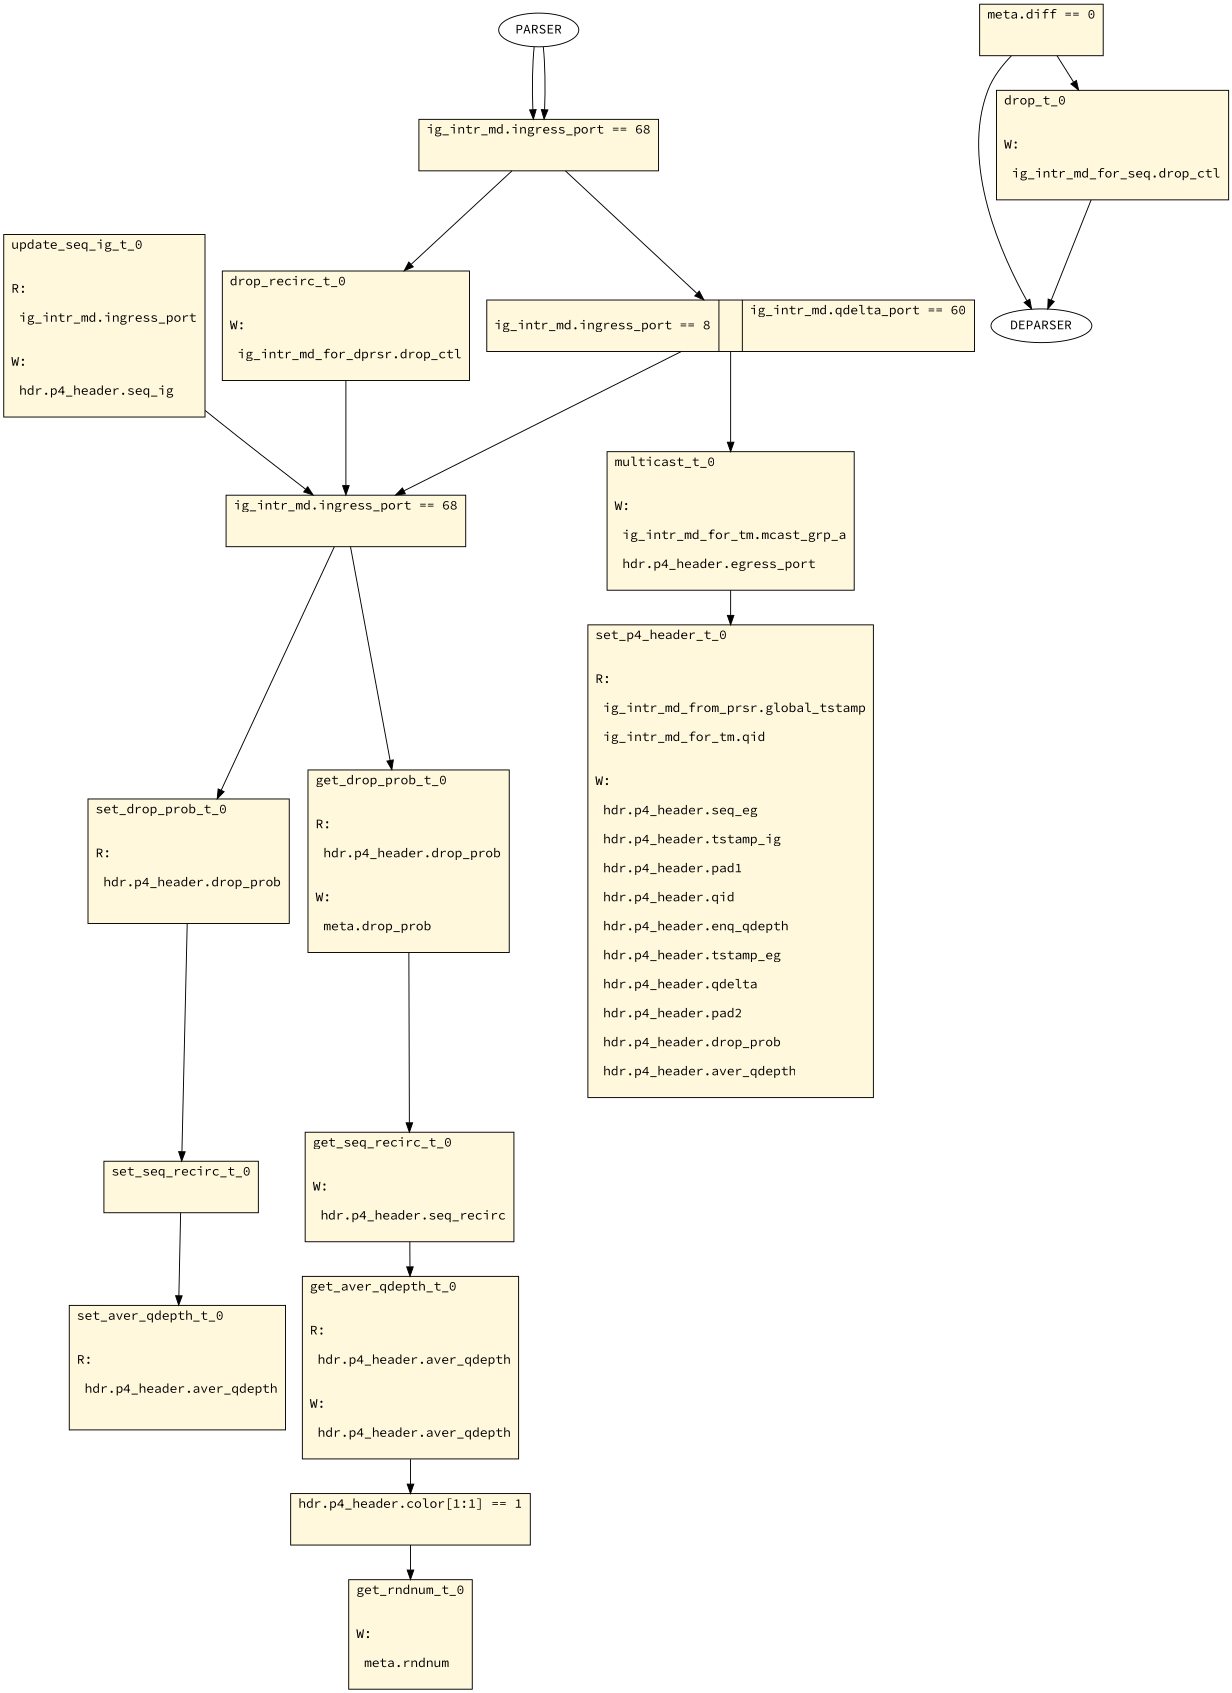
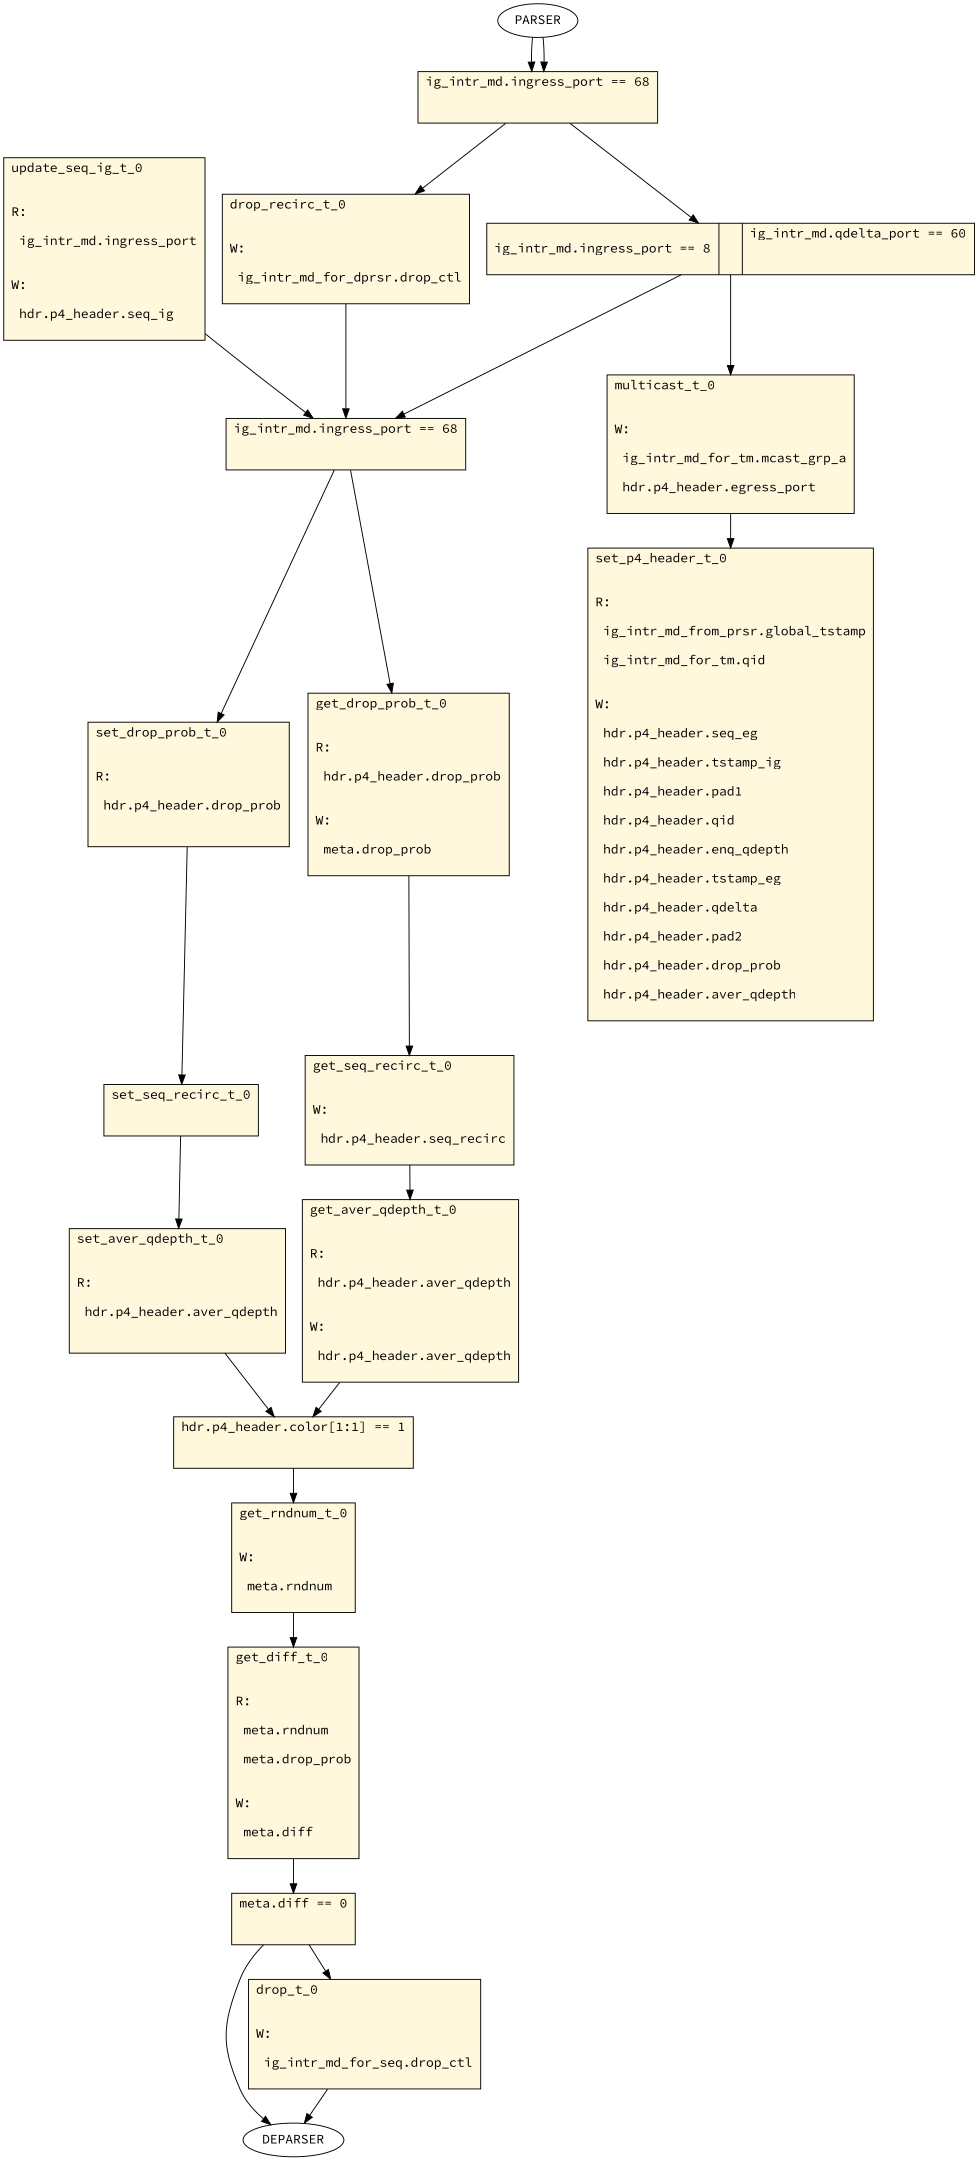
edge "set_aver_qdepth_t_0 R: hdr.p4_header.aver_qdepth" -> "hdr.p4_header.color[1:1] == 1": added
node "get_diff_t_0 R: meta.rndnum meta.drop_prob W: meta.diff": added
